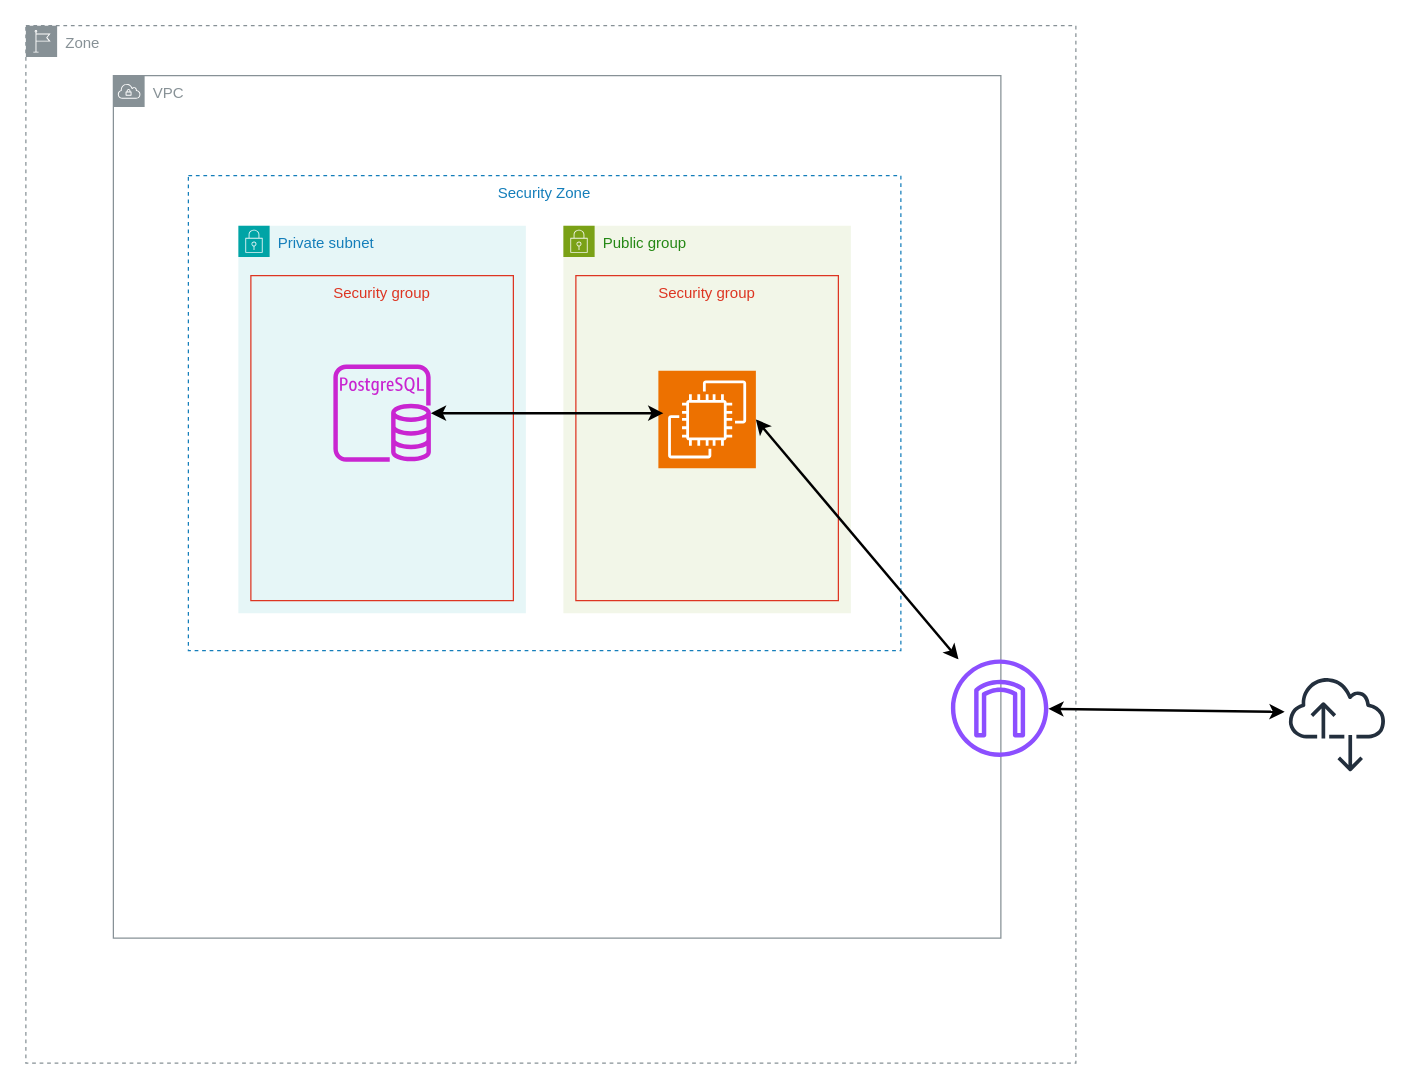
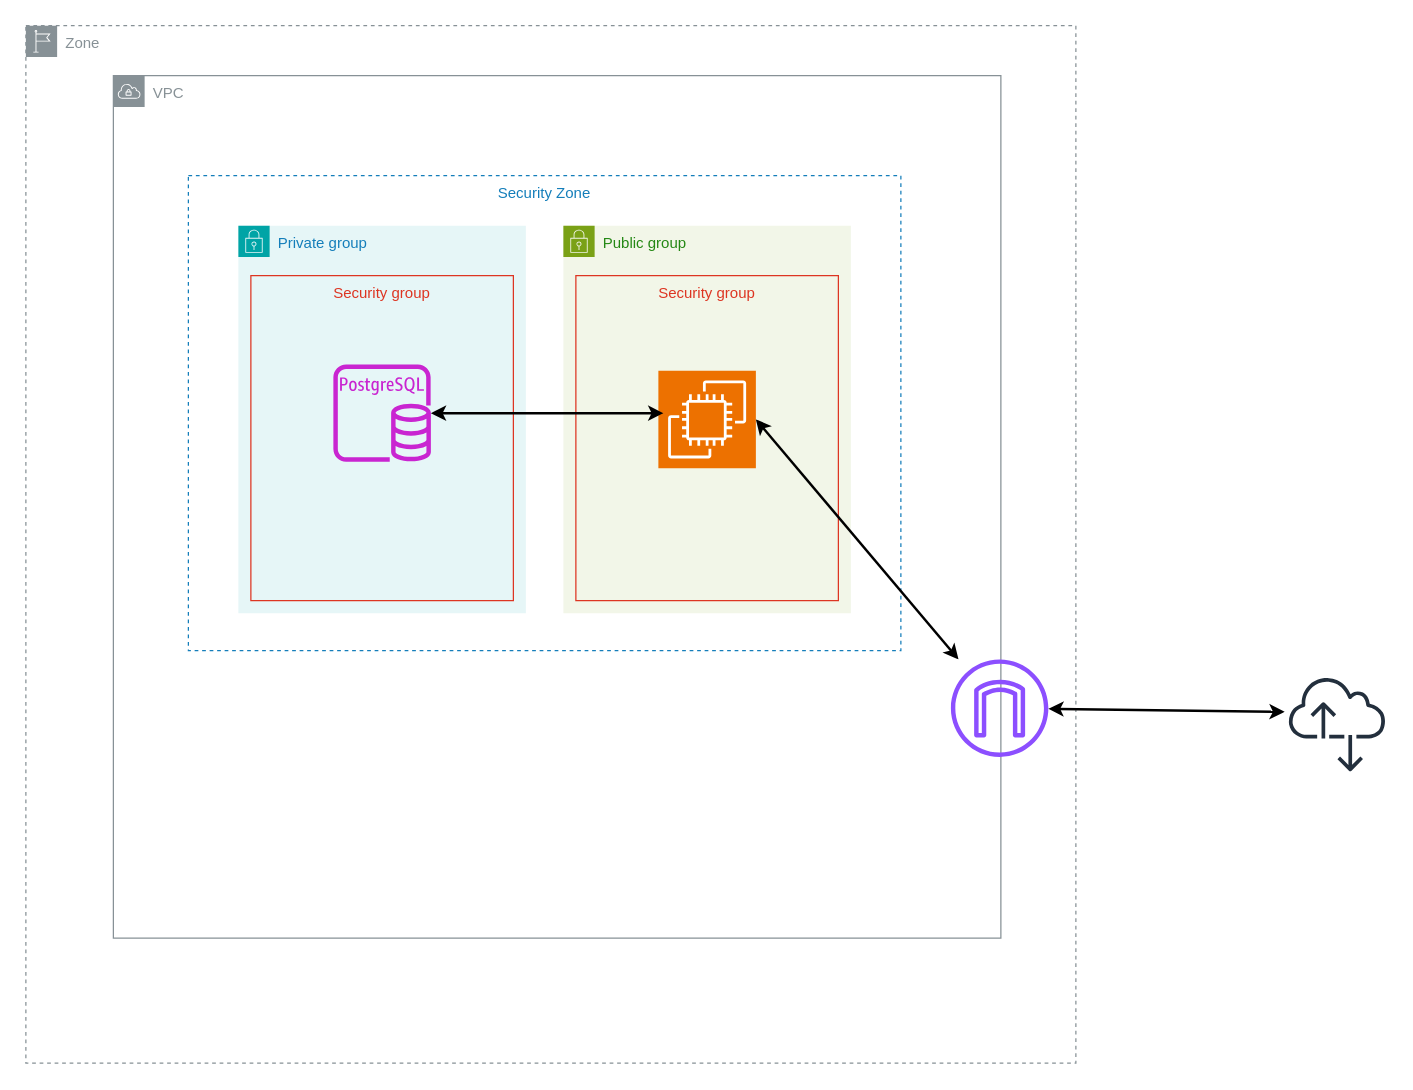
node "Private subnet": label "Private subnet" -> "Private group"
